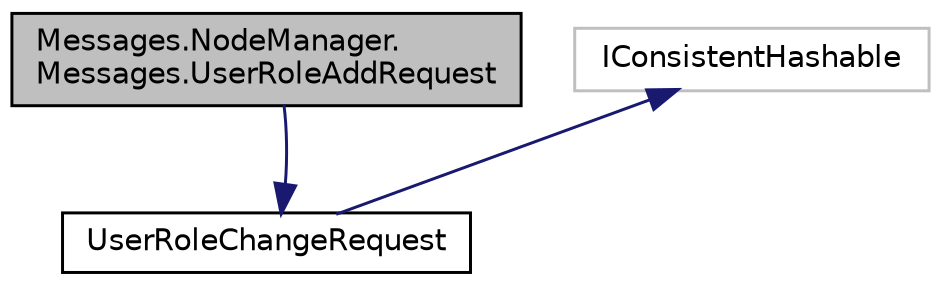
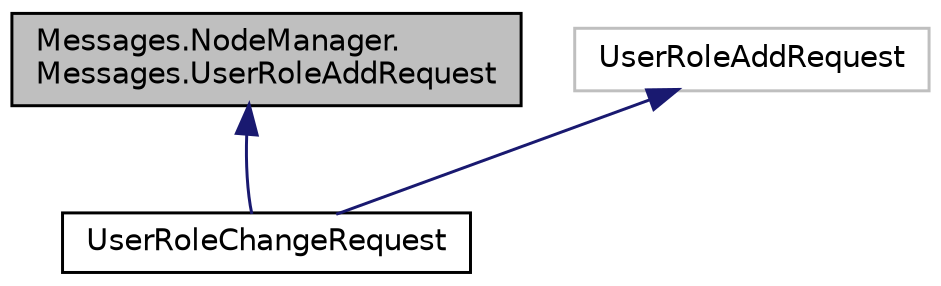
node "IConsistentHashable": label "IConsistentHashable" -> "UserRoleAddRequest"
edge "Messages.NodeManager. Messages.UserRoleAddRequest" -> "UserRoleChangeRequest": reversed
